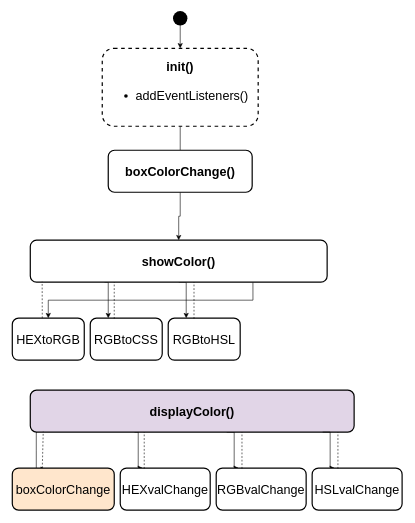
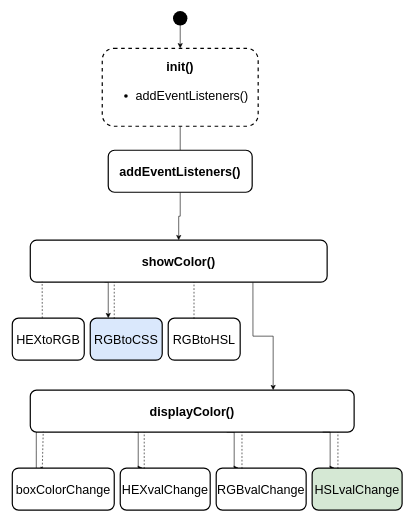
node "boxColorChange()": label "boxColorChange()" -> "addEventListeners()"
edge "showColor()" -> "RGBtoHSL": removed
edge "showColor()" -> "HEXtoRGB": now "showColor()" -> "displayColor()"
node "RGBtoCSS": fillcolor #ffffff -> #dae8fc
node "displayColor()": fillcolor #e1d5e7 -> #ffffff
node "boxColorChange": fillcolor #ffe6cc -> #ffffff
node "HSLvalChange": fillcolor #ffffff -> #d5e8d4
